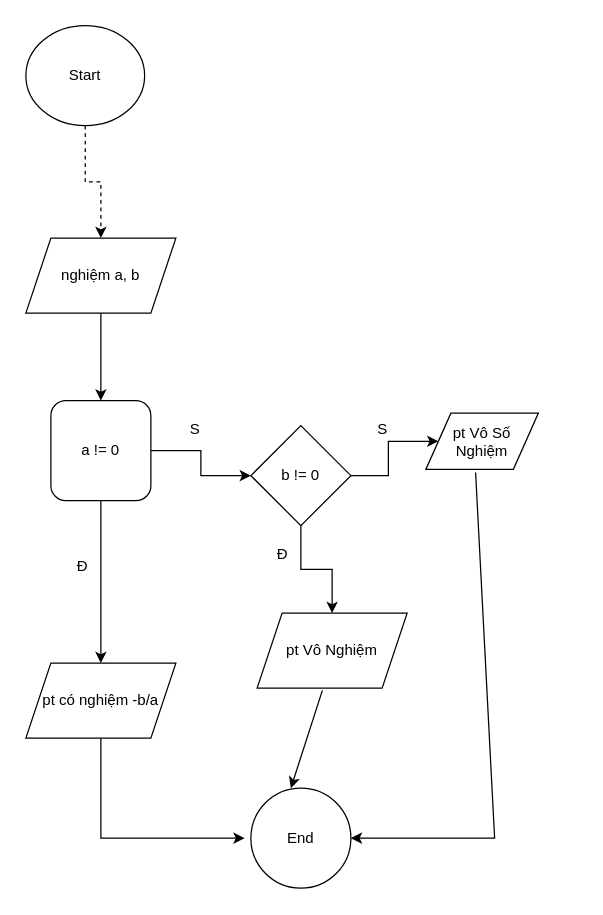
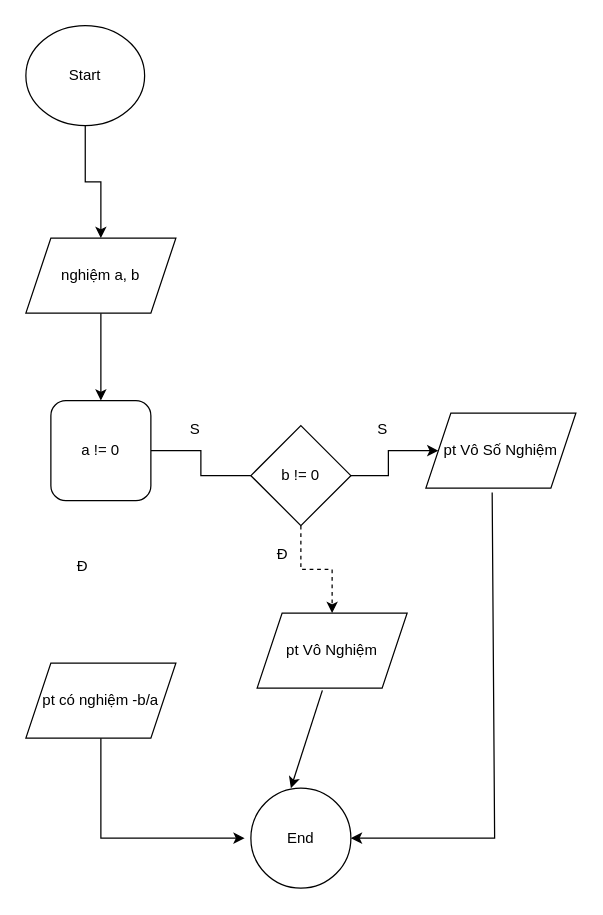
edge "Start" -> "nghiệm a, b": style dashed -> solid
node "pt Vô Số Nghiệm": size 113x56 -> 150x75
edge "a != 0" -> "b != 0": arrowhead classic -> none
edge "b != 0" -> "pt Vô Nghiệm": style solid -> dashed
edge "a != 0" -> "pt có nghiệm -b/a": removed
